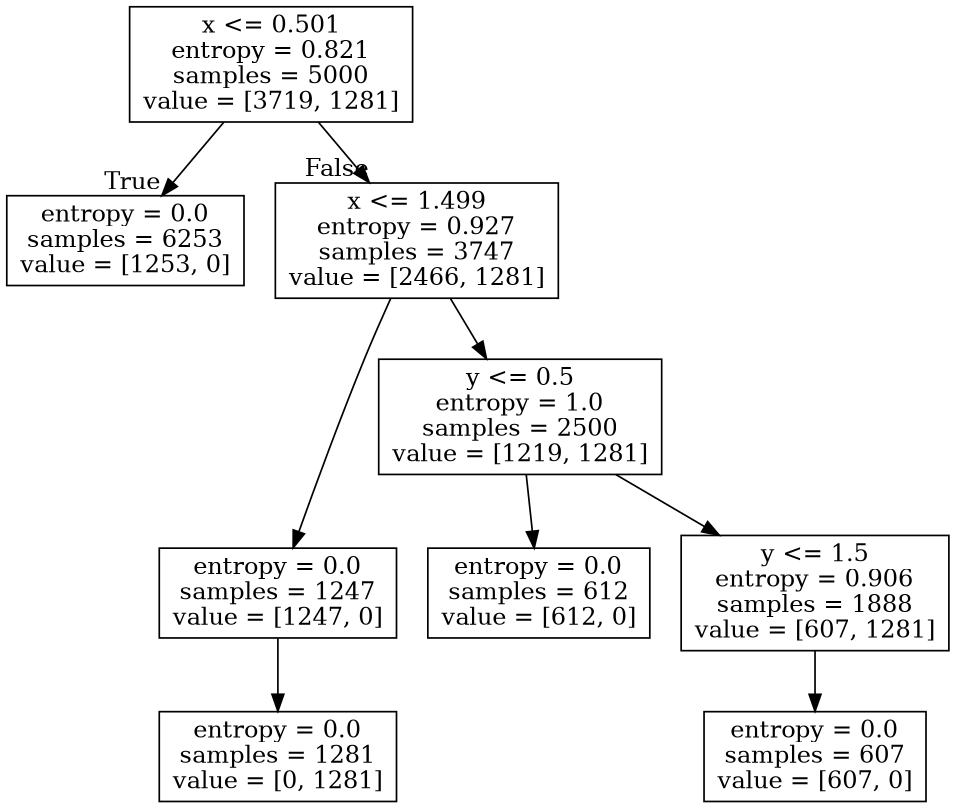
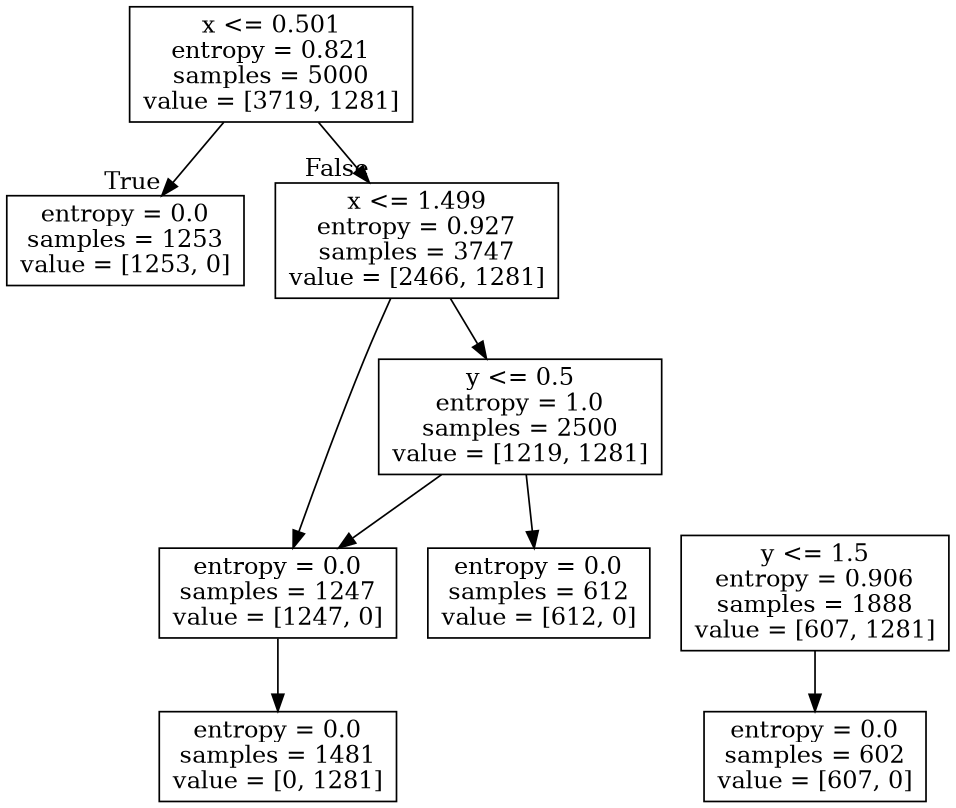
node "entropy = 0.0 samples = 6253 value = [1253, 0]": label "entropy = 0.0 samples = 6253 value = [1253, 0]" -> "entropy = 0.0 samples = 1253 value = [1253, 0]"
edge "y <= 0.5 entropy = 1.0 samples = 2500 value = [1219, 1281]" -> "y <= 1.5 entropy = 0.906 samples = 1888 value = [607, 1281]": now "y <= 0.5 entropy = 1.0 samples = 2500 value = [1219, 1281]" -> "entropy = 0.0 samples = 1247 value = [1247, 0]"
node "entropy = 0.0 samples = 1281 value = [0, 1281]": label "entropy = 0.0 samples = 1281 value = [0, 1281]" -> "entropy = 0.0 samples = 1481 value = [0, 1281]"
node "entropy = 0.0 samples = 607 value = [607, 0]": label "entropy = 0.0 samples = 607 value = [607, 0]" -> "entropy = 0.0 samples = 602 value = [607, 0]"
